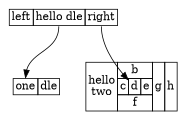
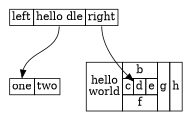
node "one": text "dle" -> "two"
node "hello": text "two" -> "world"
